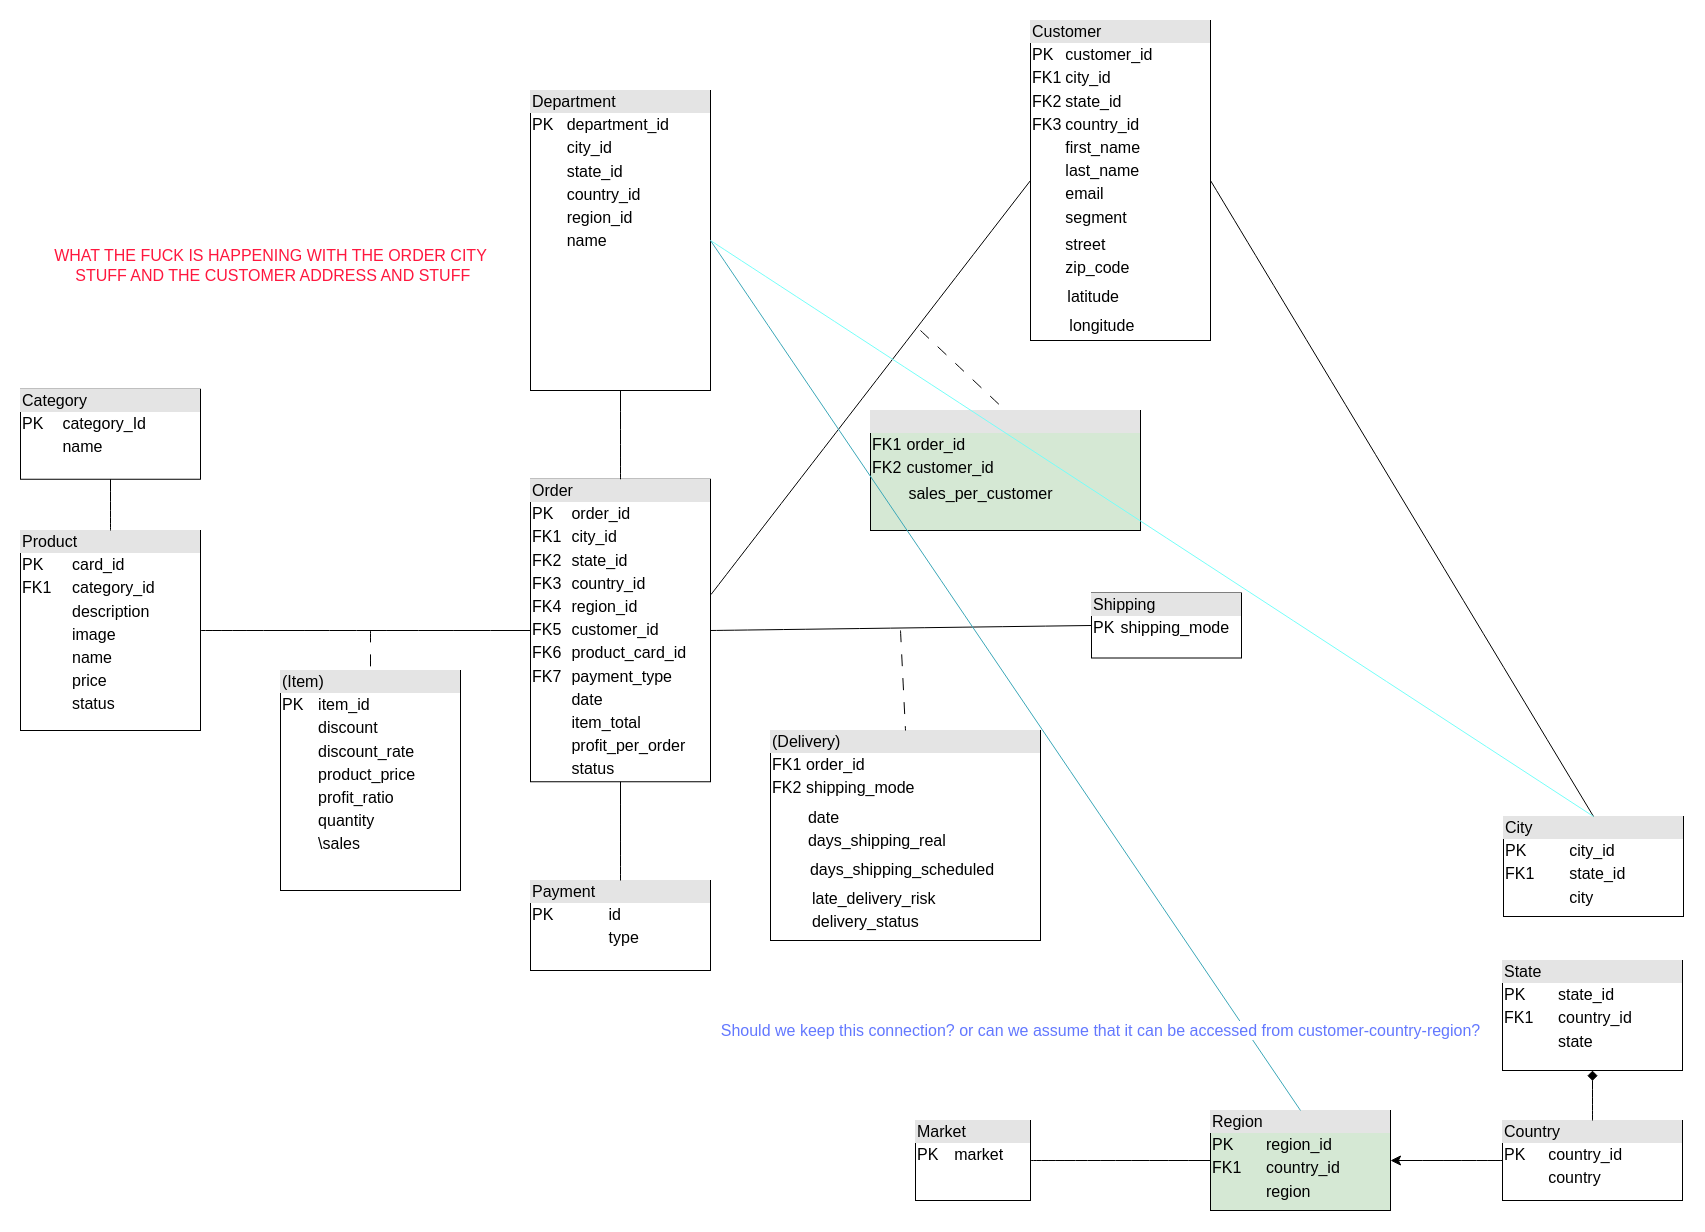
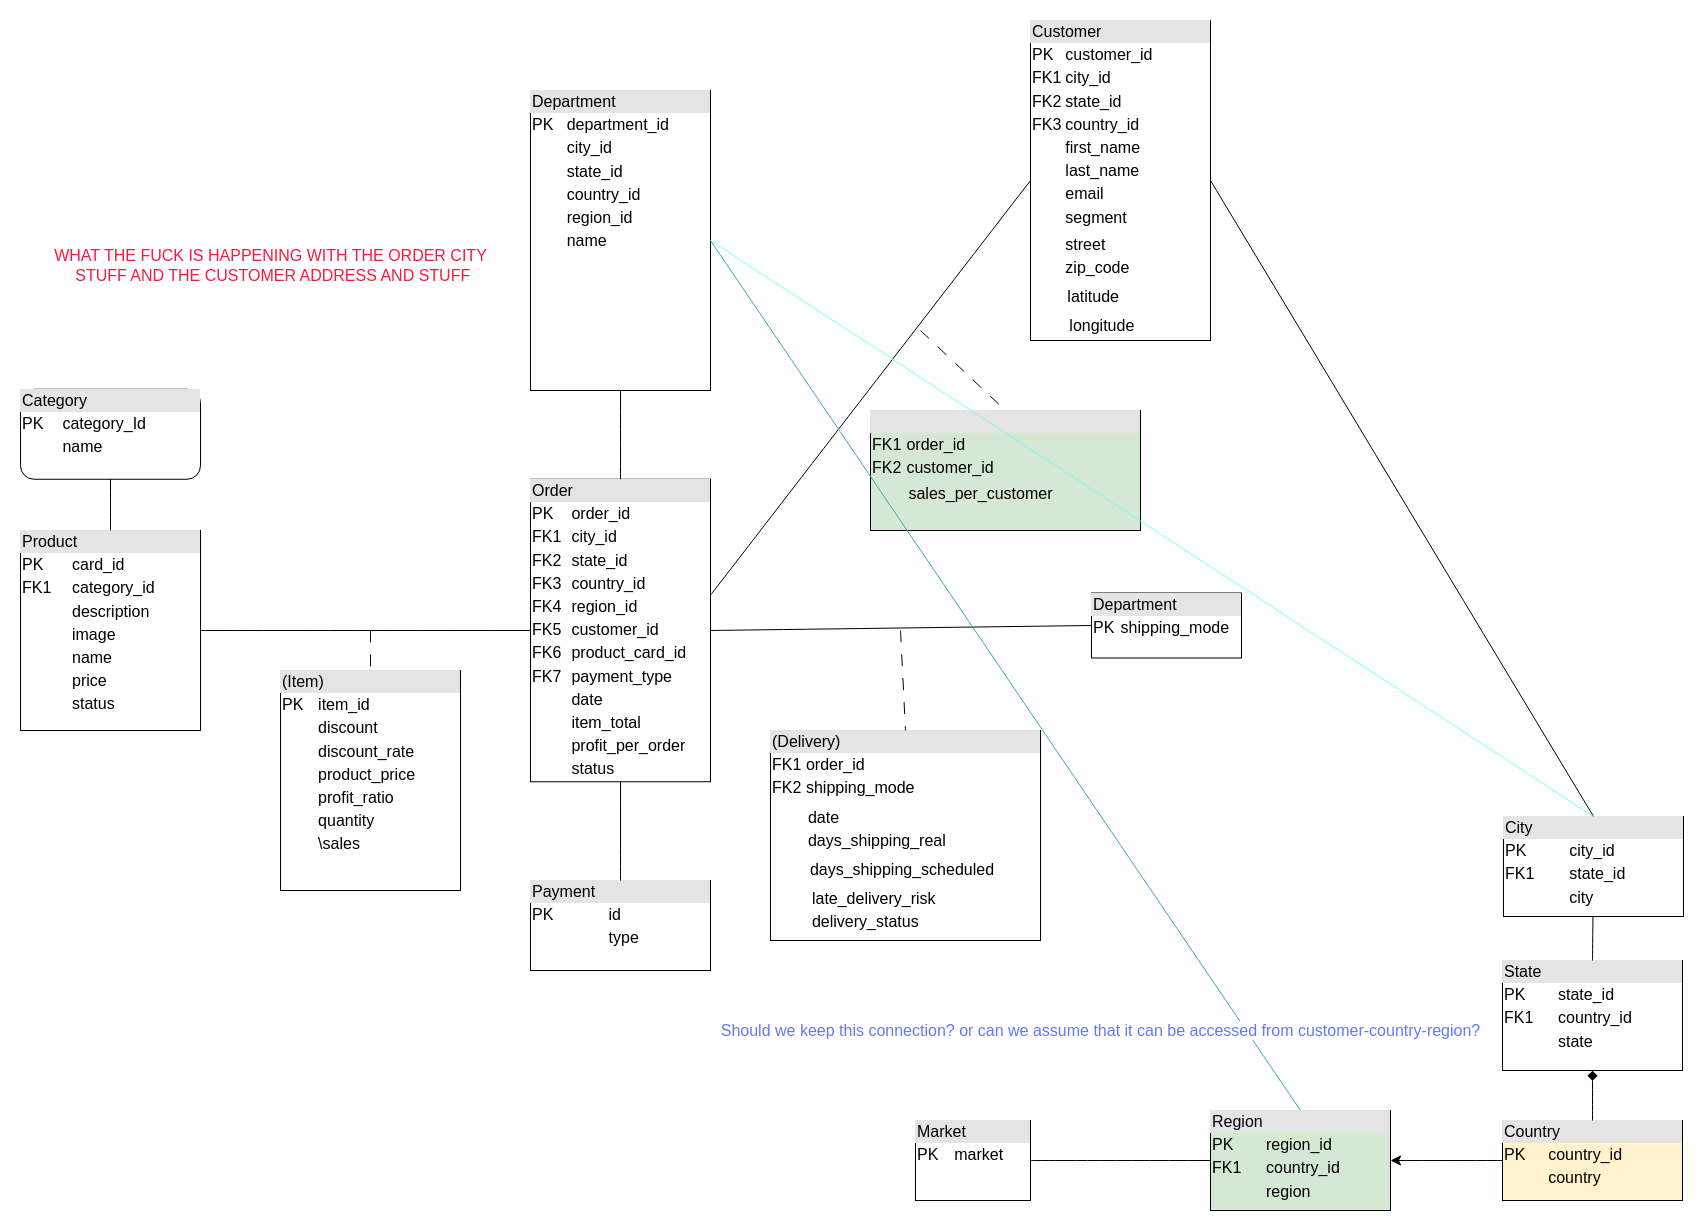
node "Category PK category_Id name": shape rectangle -> rounded rectangle
node "Shipping PK shipping_mode": label "Shipping PK shipping_mode" -> "Department PK shipping_mode"
edge "City PK city_id FK1 state_id city" -- "State PK state_id FK1 country_id state": added
node "Country PK country_id country": fillcolor #ffffff -> #fff2cc
